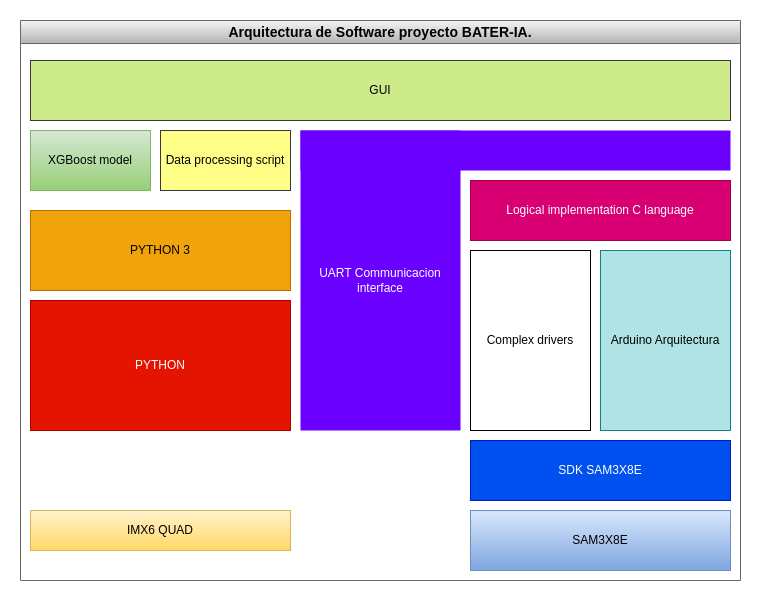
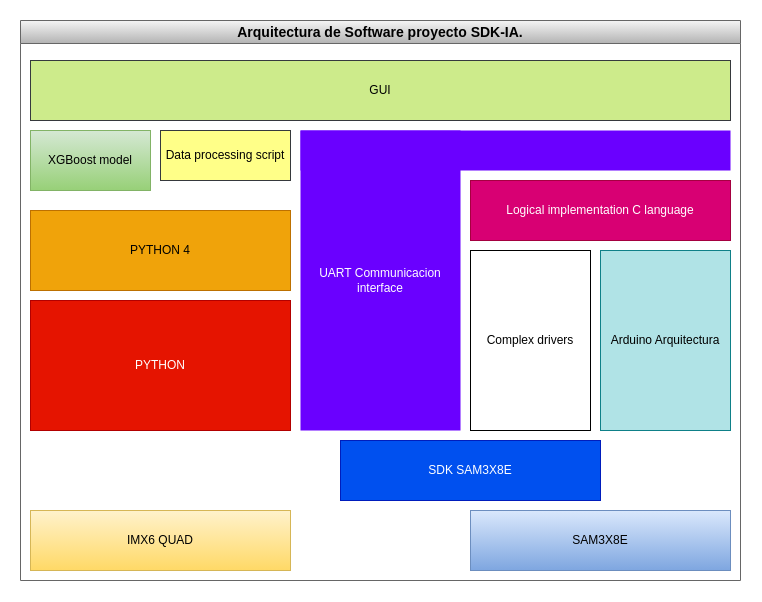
node "Arquitectura de Software proyecto BATER-IA.": label "Arquitectura de Software proyecto BATER-IA." -> "Arquitectura de Software proyecto SDK-IA."
node "Data processing script": size 130x60 -> 130x50
node "PYTHON 3": label "PYTHON 3" -> "PYTHON 4"
node "SDK SAM3X8E": moved (601, 471) -> (471, 471)
node "IMX6 QUAD": size 260x40 -> 260x60
